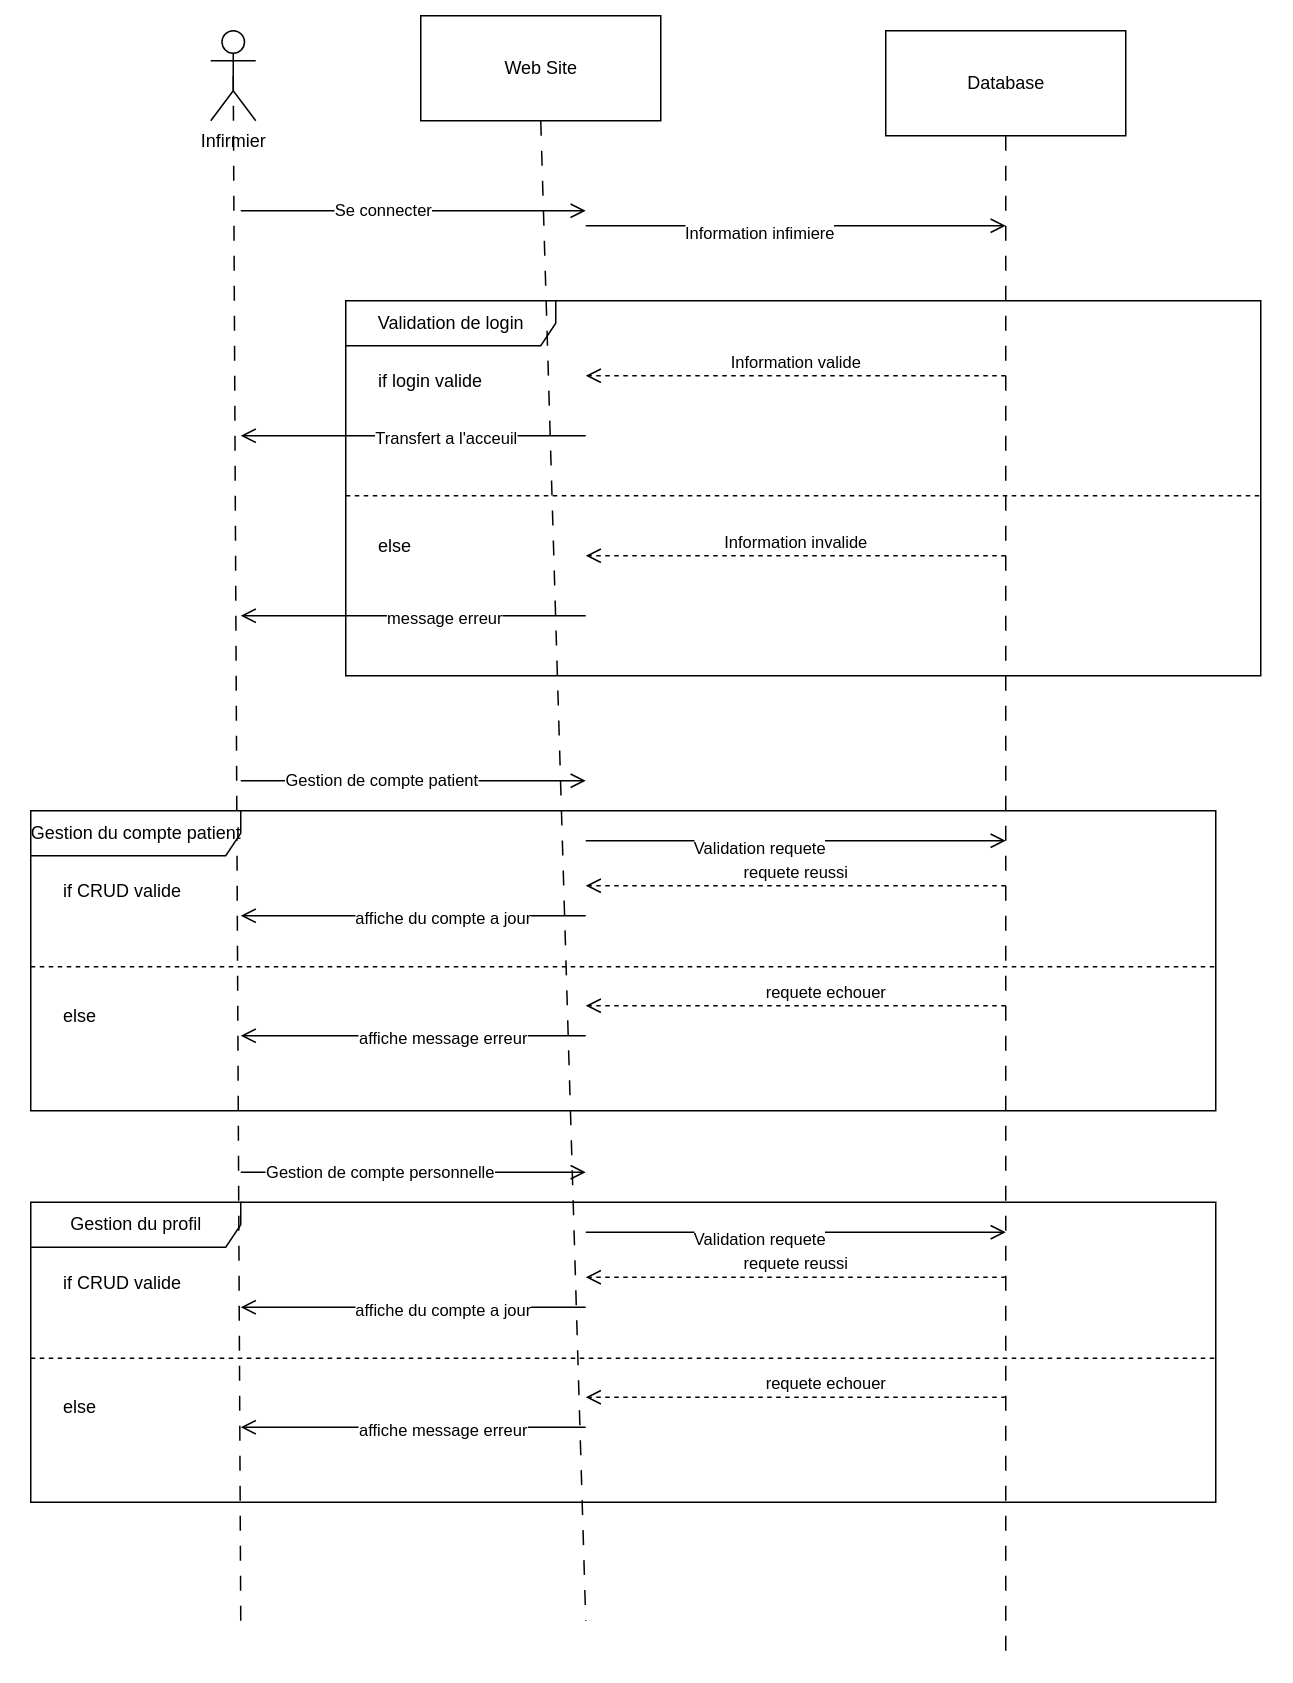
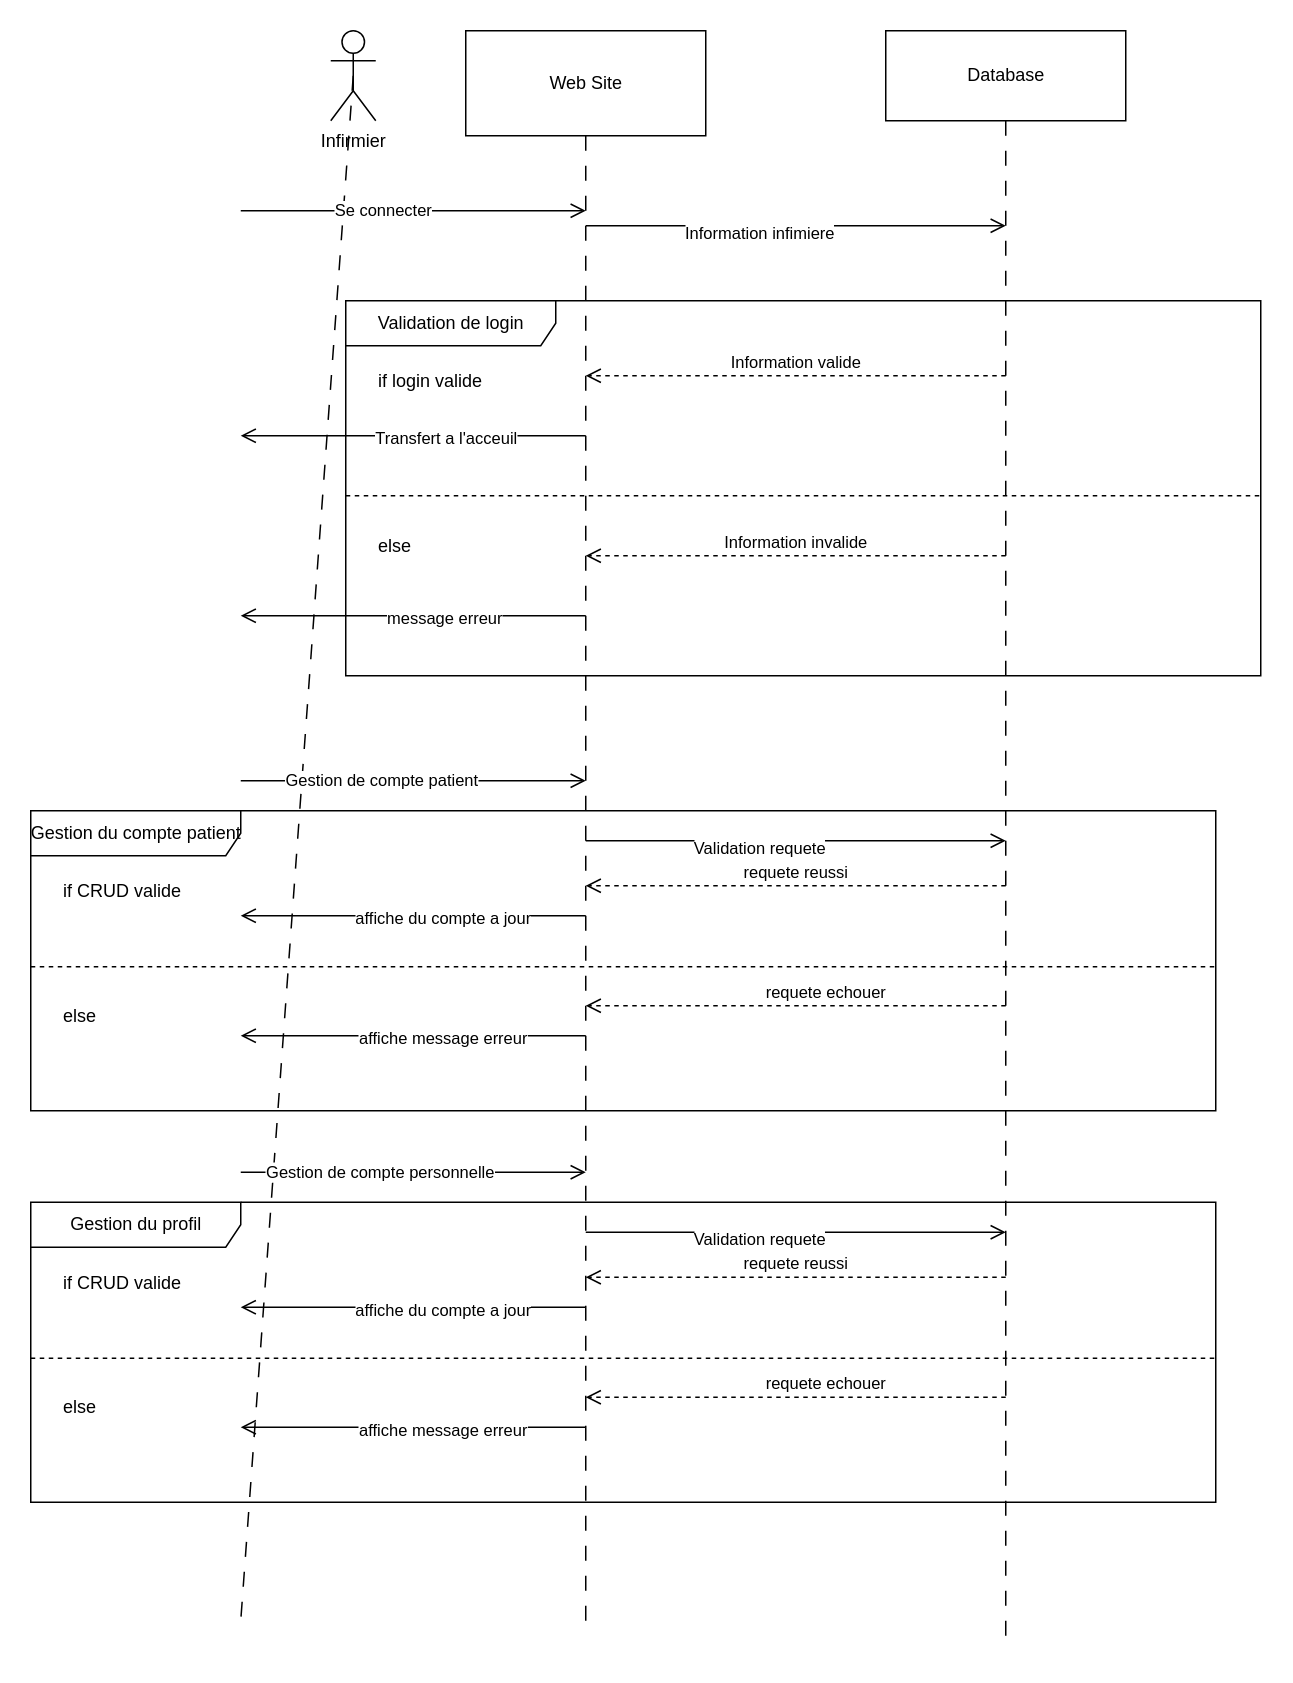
node "Web Site": moved (541, 68) -> (586, 83)
node "Infirmier": moved (233, 76) -> (353, 76)
node "Database": size 240x105 -> 240x90
